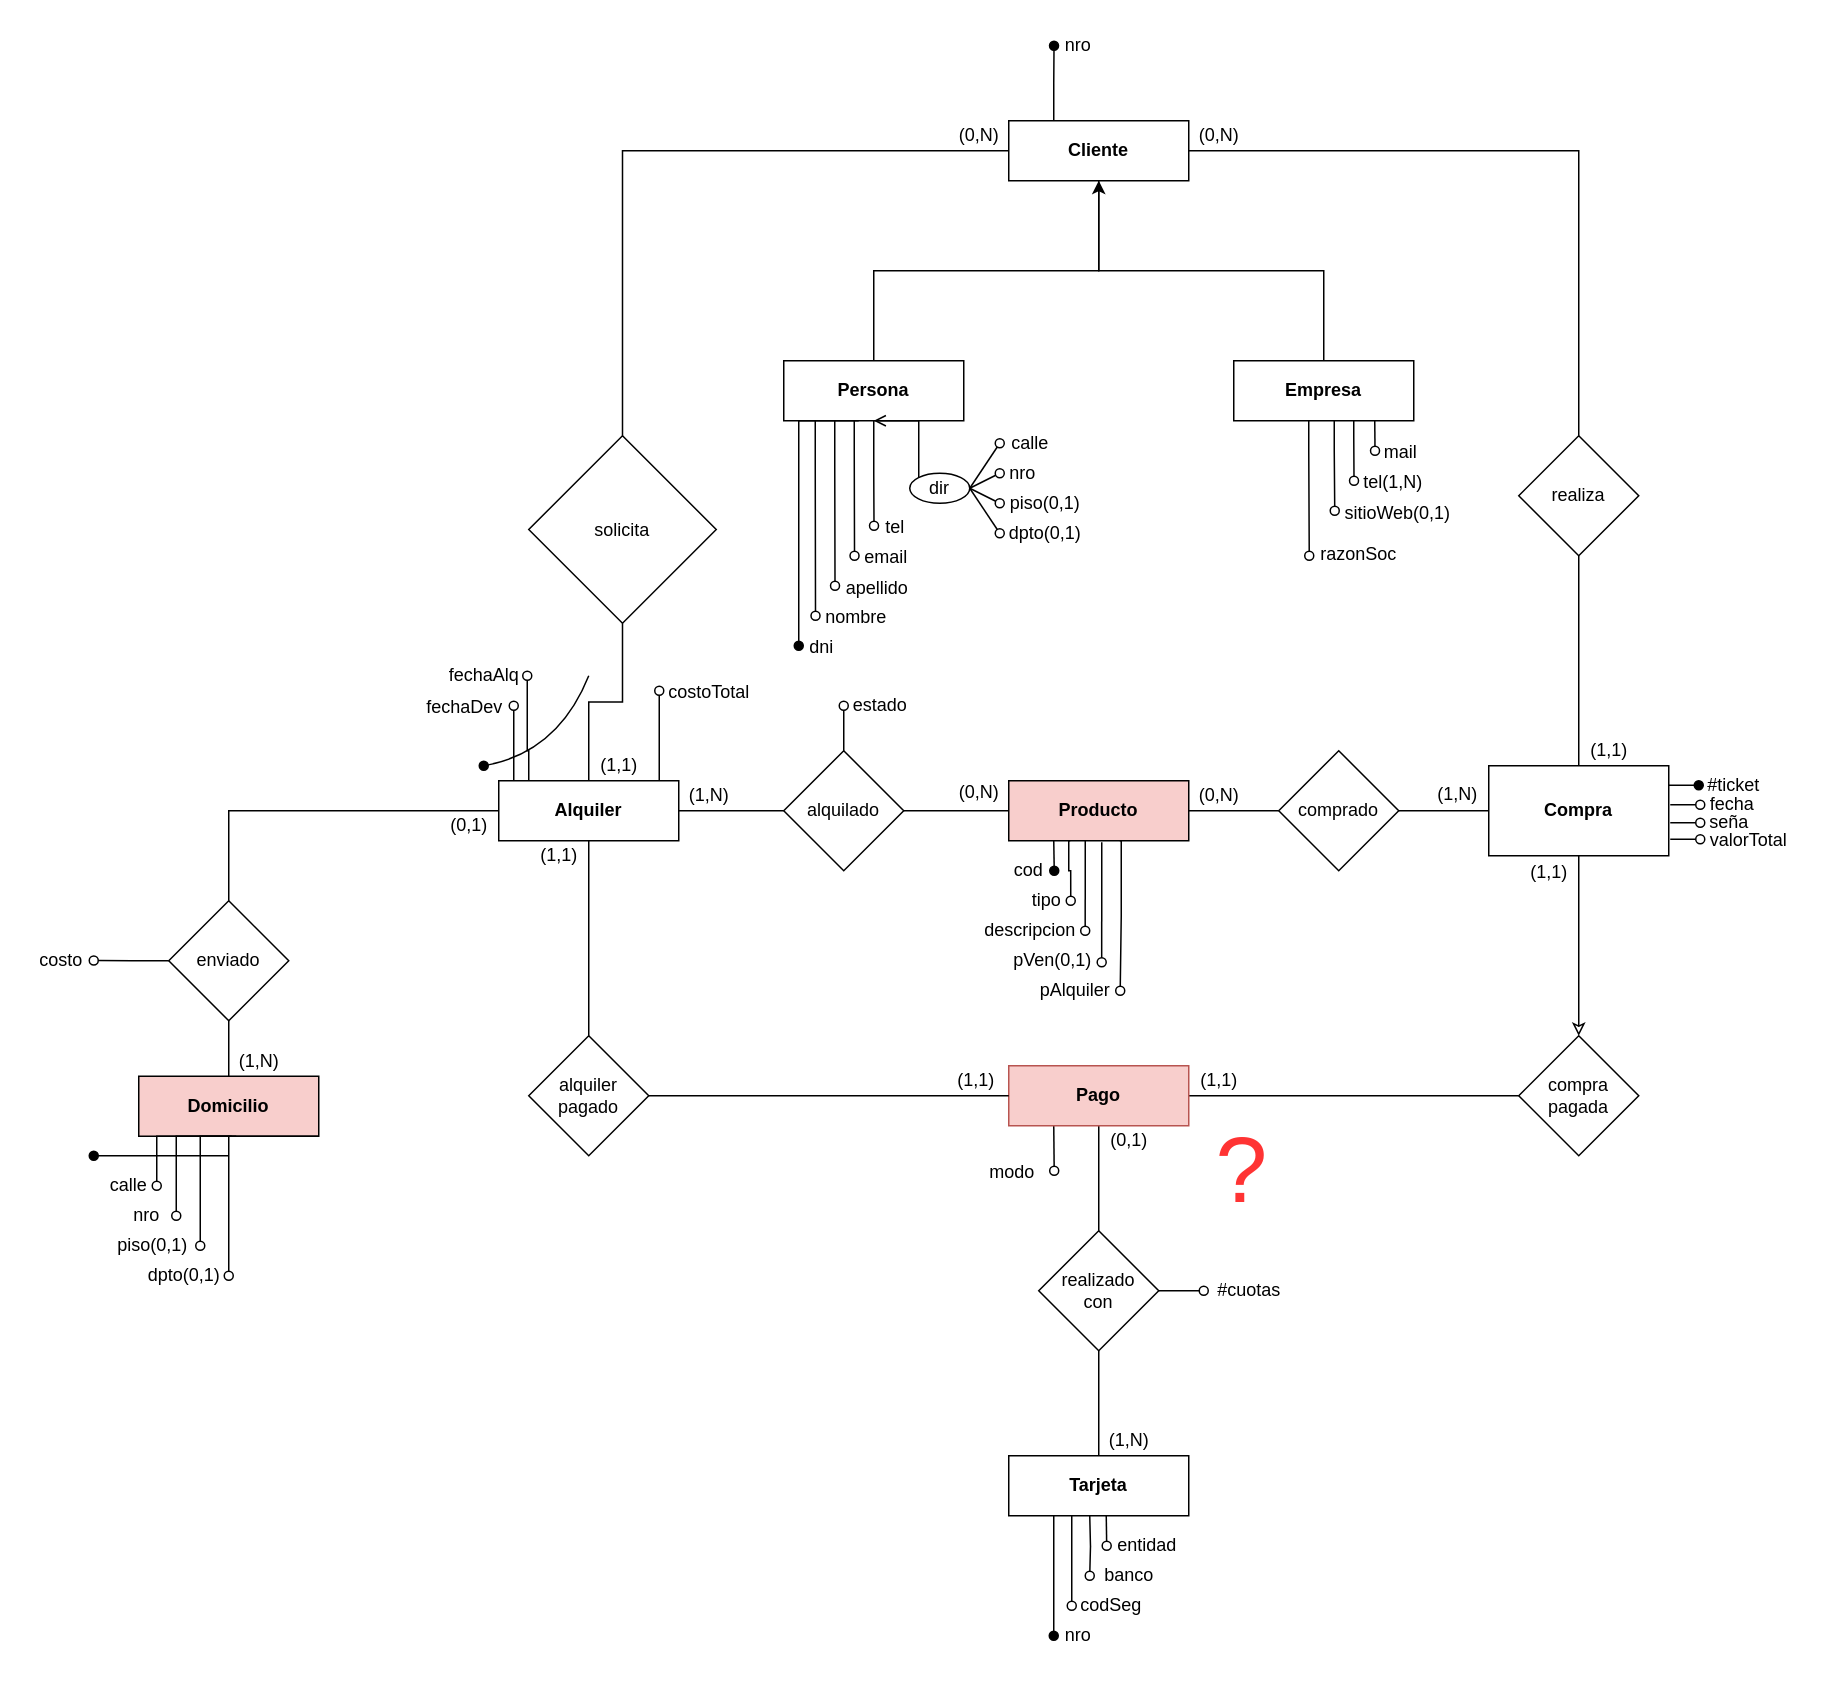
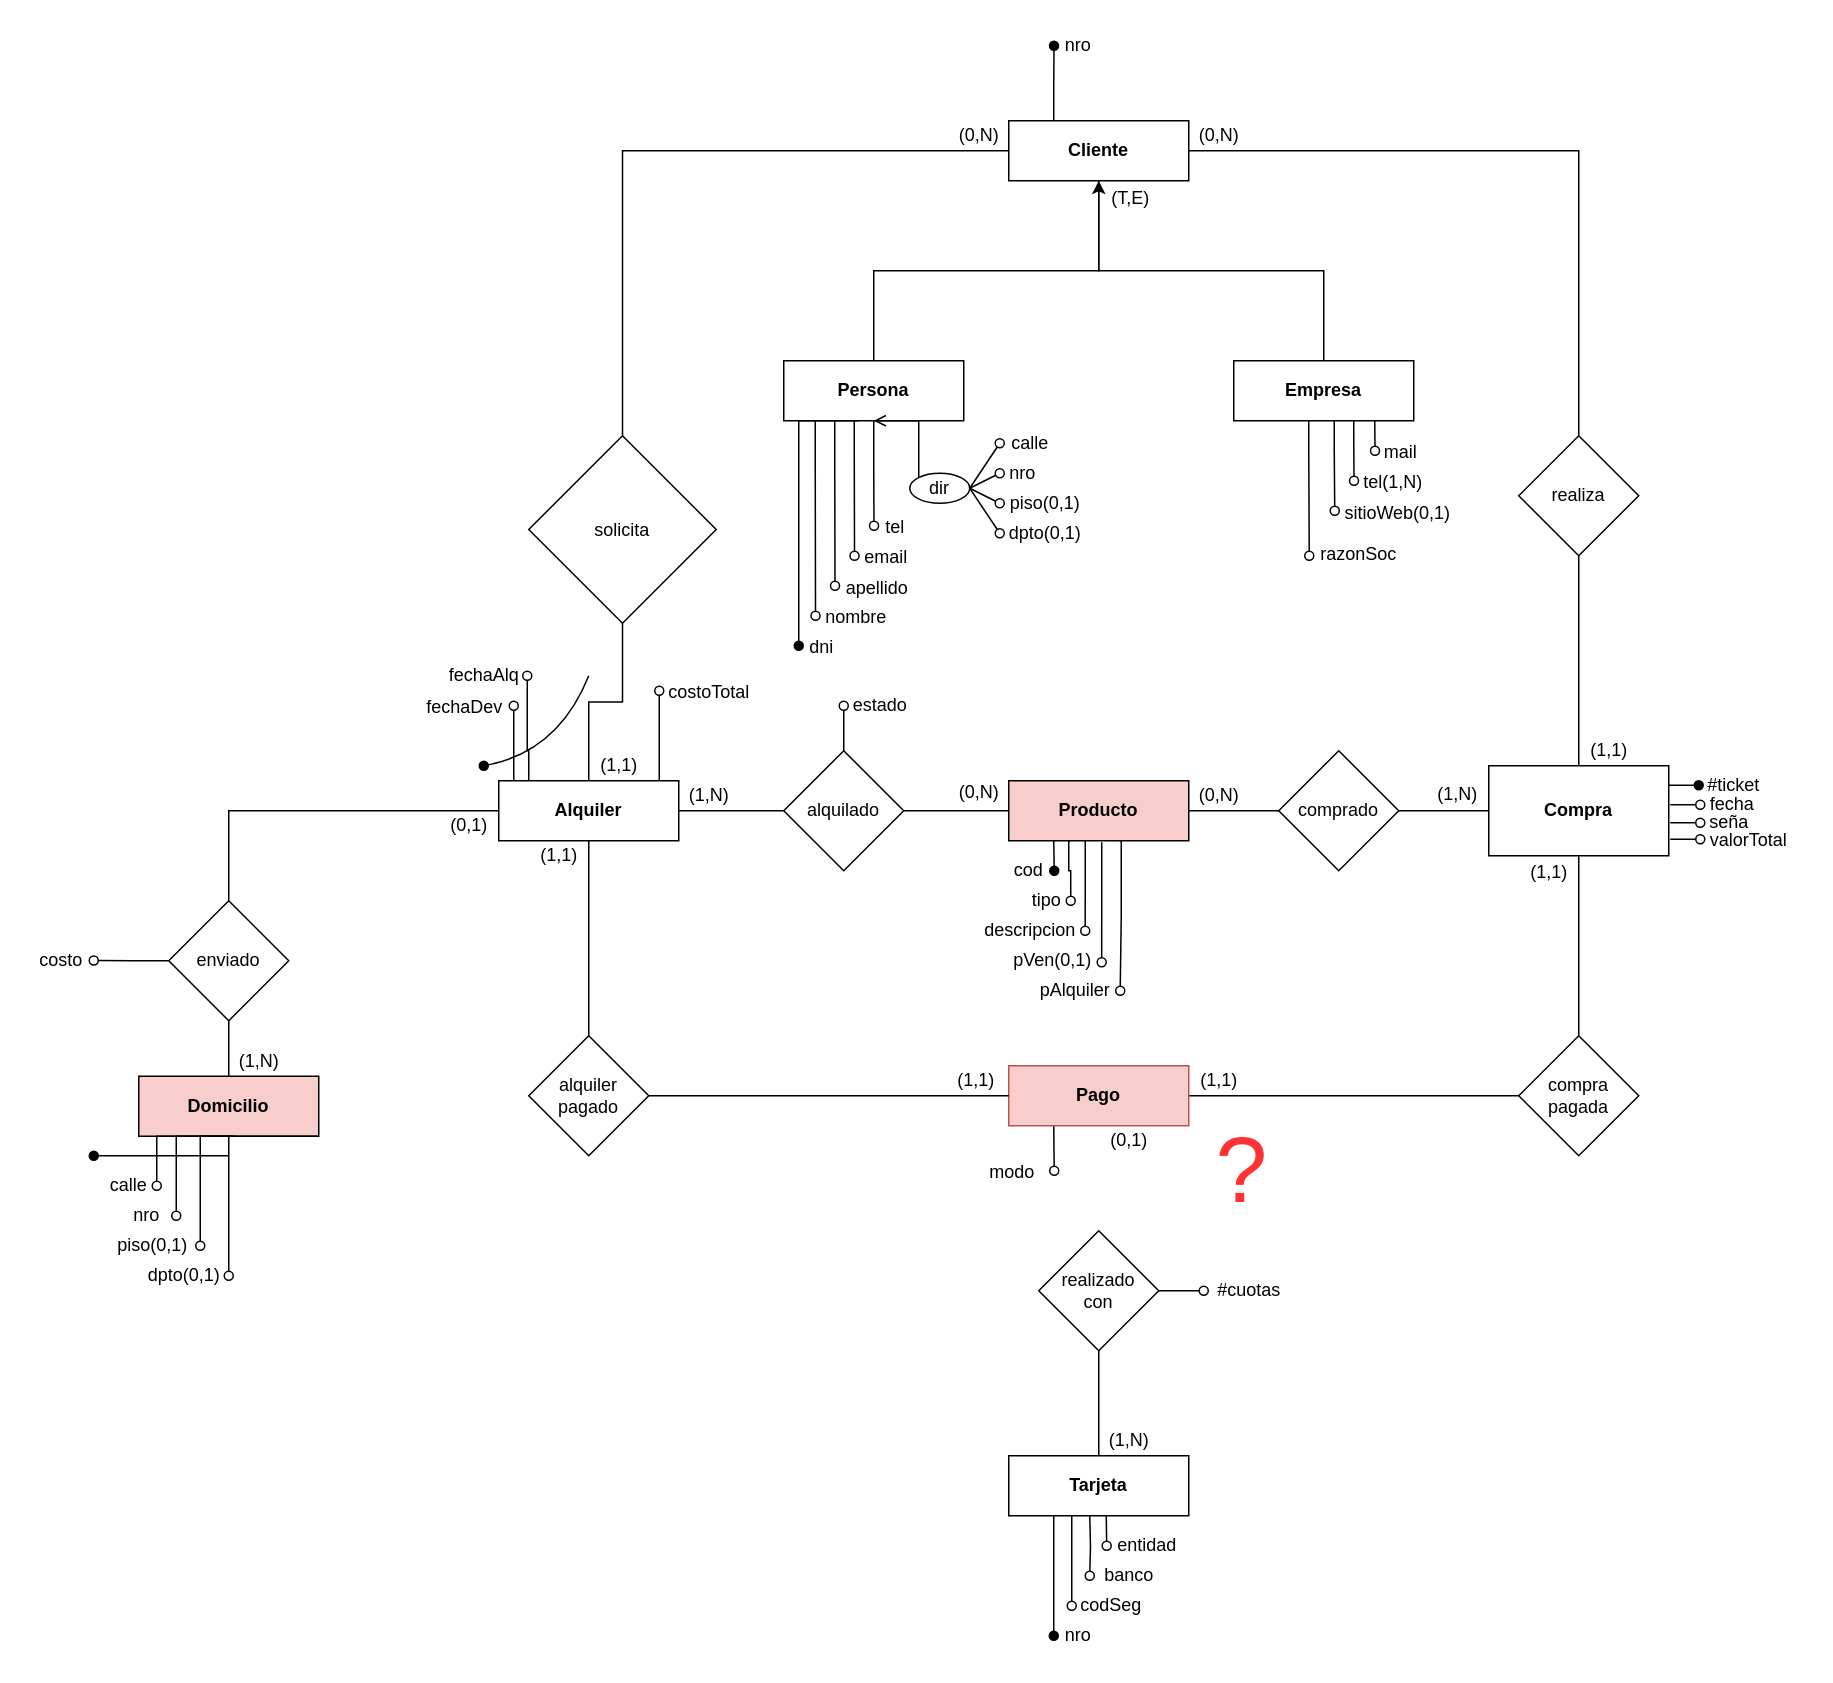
node "(T,E)": added
edge "Compra" -> "compra pagada": arrowhead classic -> none
edge "Pago" -- "realizado con": removed
